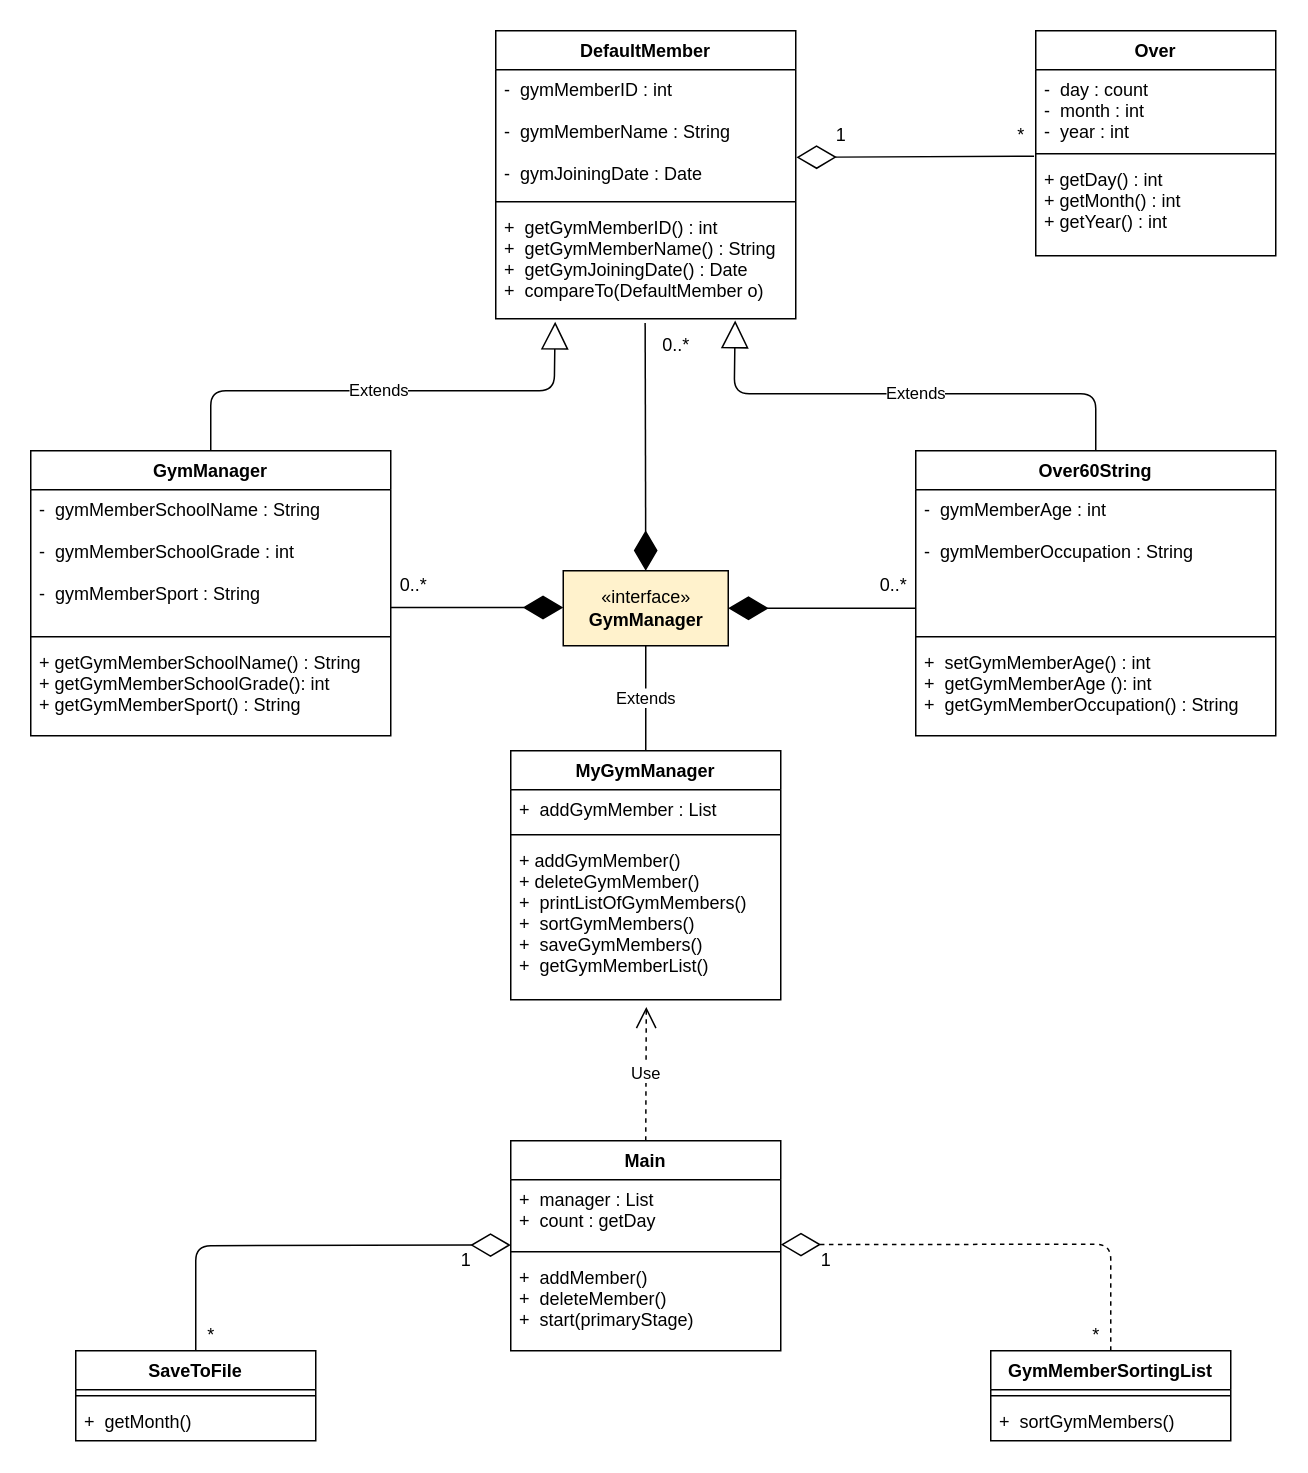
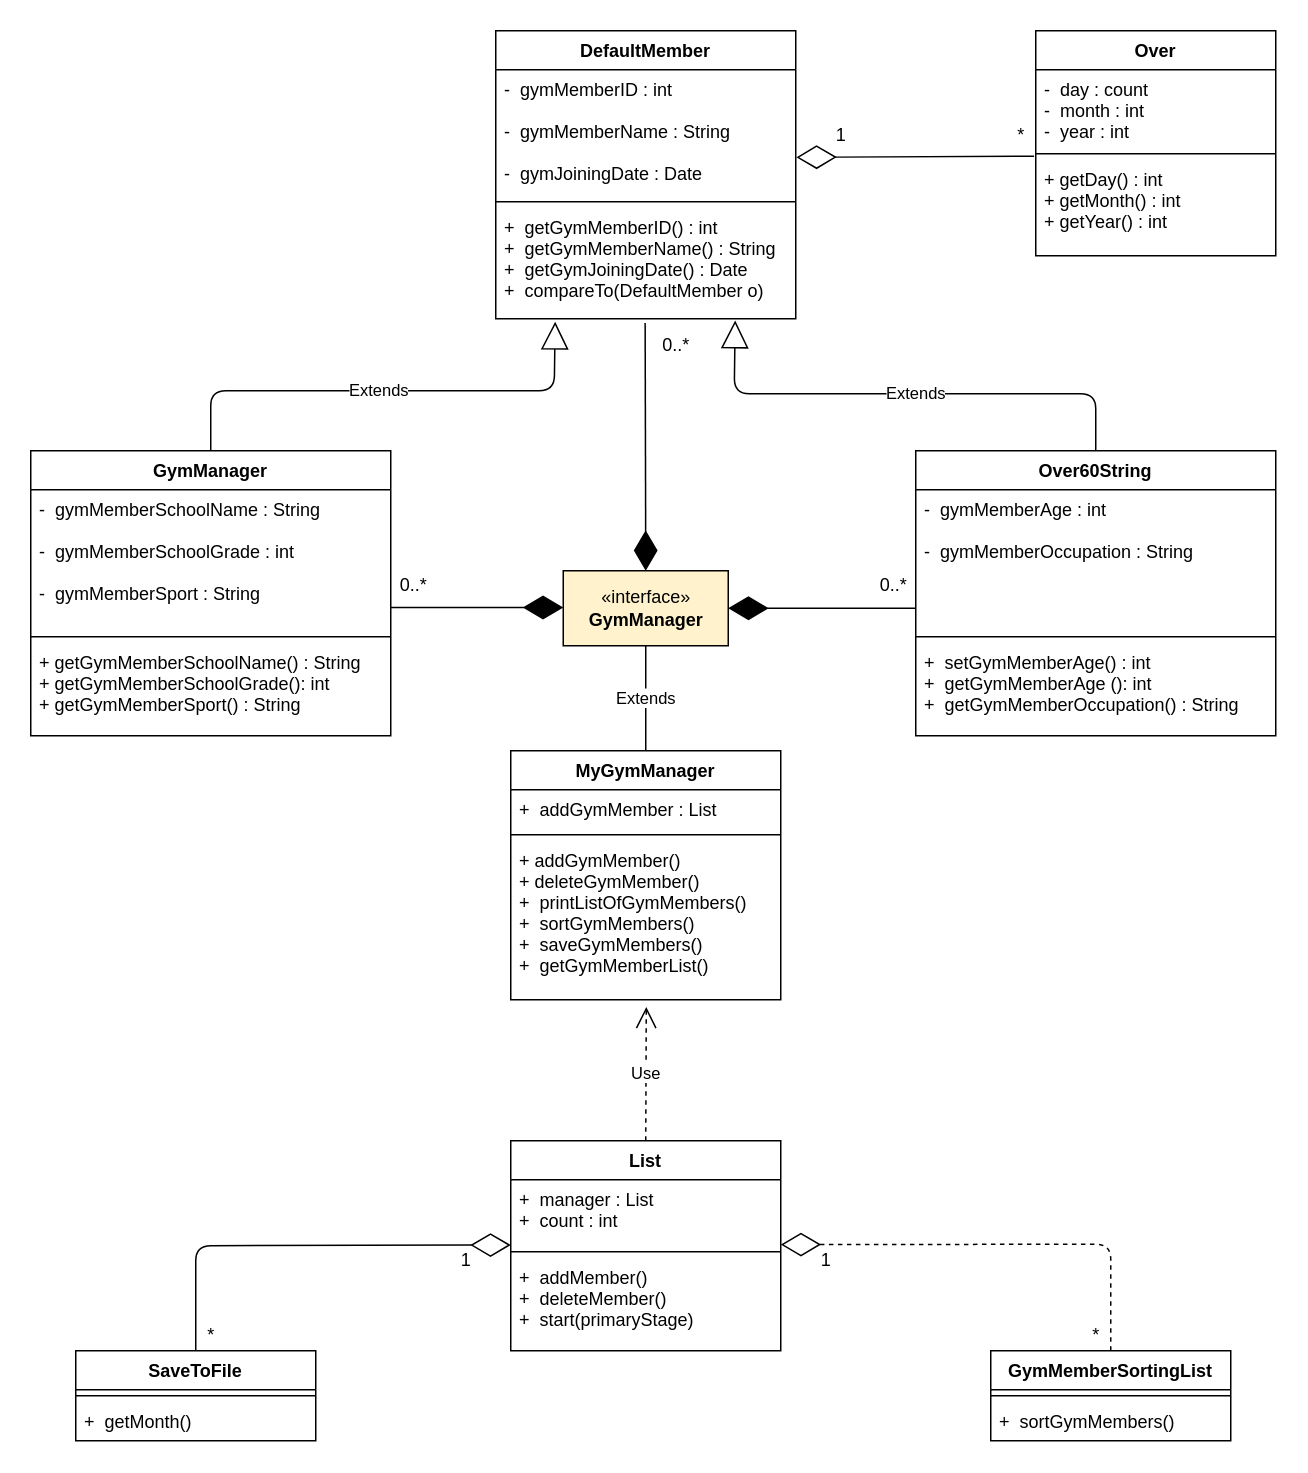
node "Main": label "Main" -> "List"
node "+ manager : List + count : getDay": label "+ manager : List + count : getDay" -> "+ manager : List + count : int"
